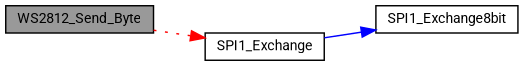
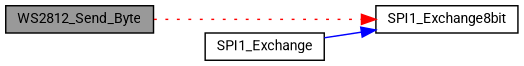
edge "WS2812_Send_Byte" -> "SPI1_Exchange": now "WS2812_Send_Byte" -> "SPI1_Exchange8bit"
